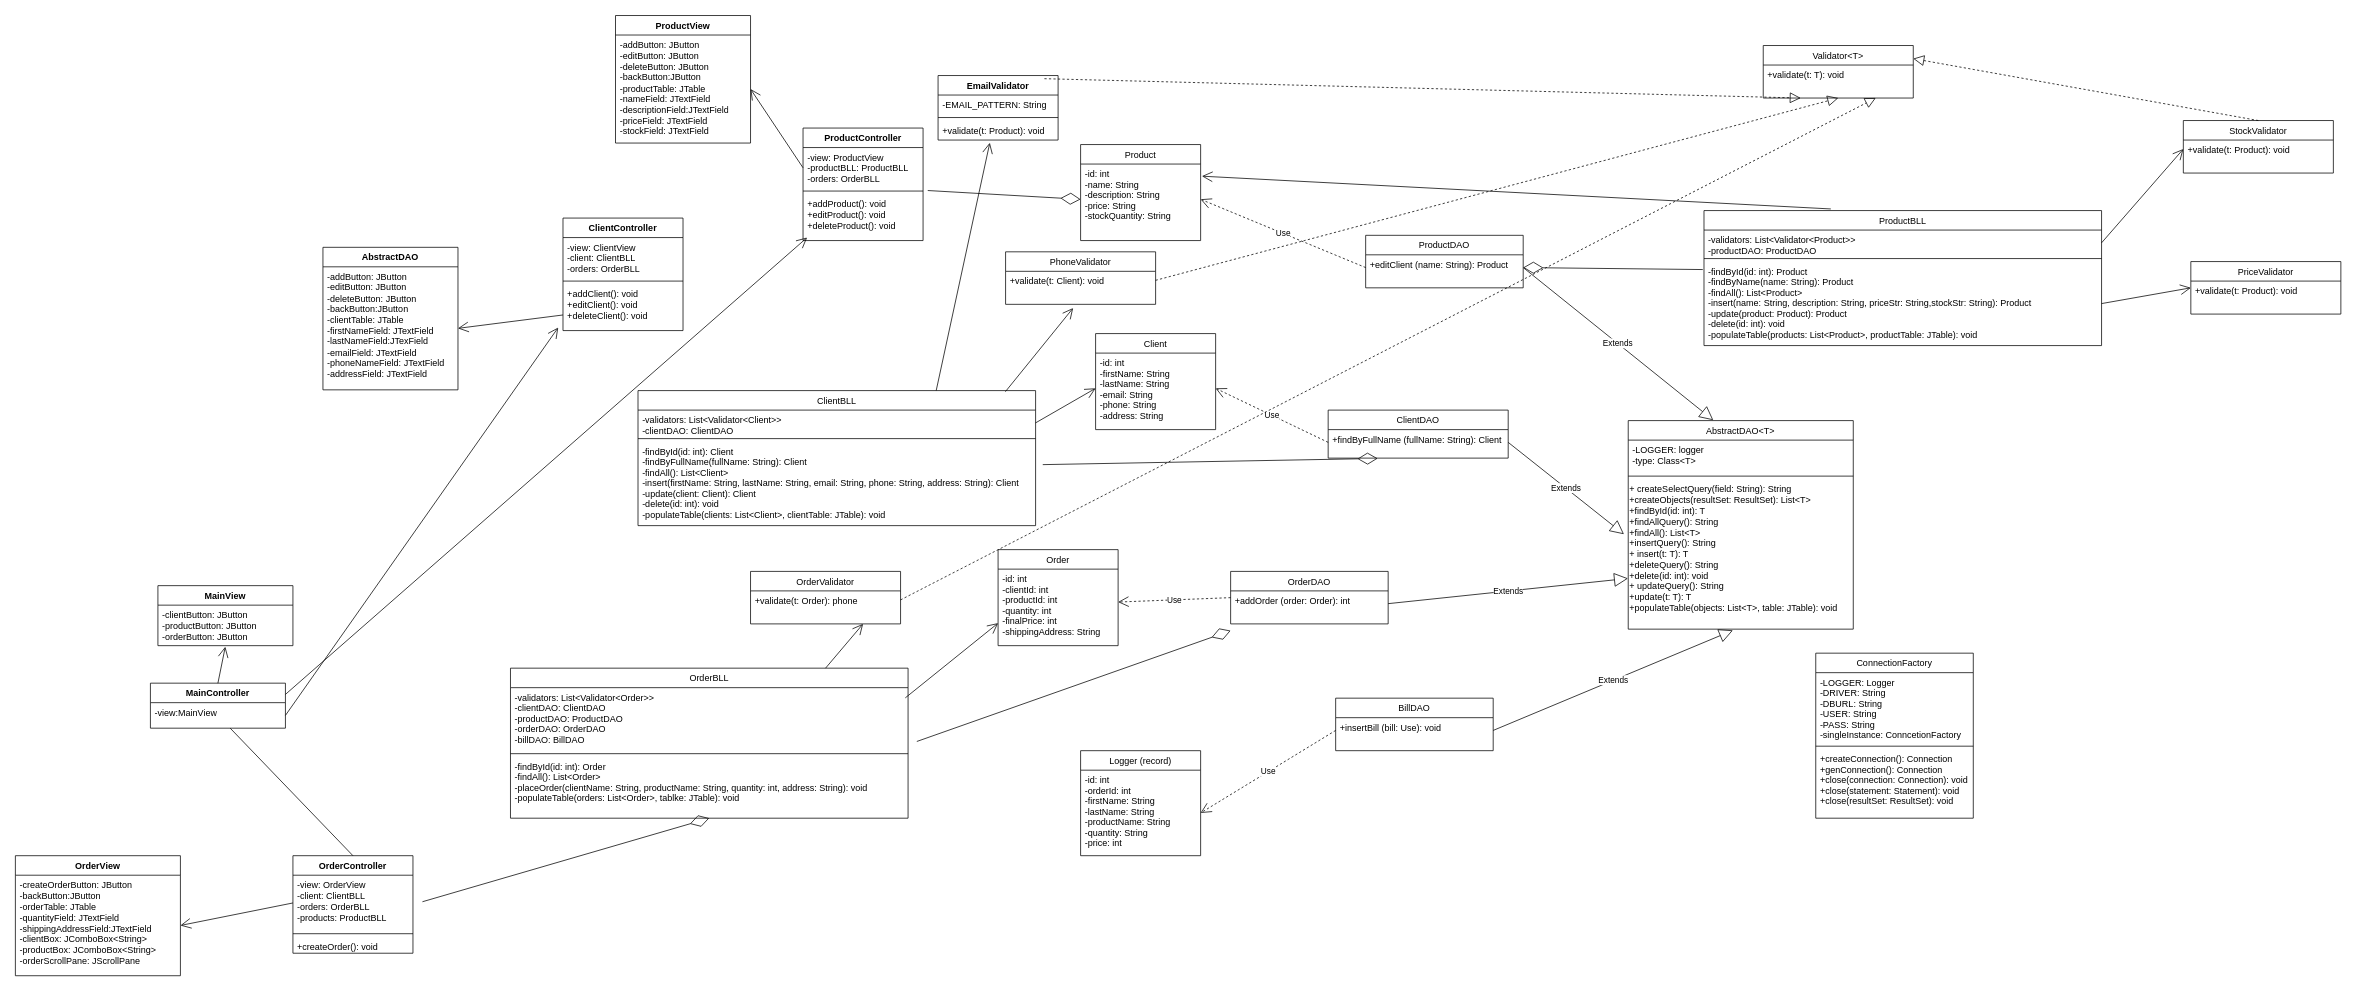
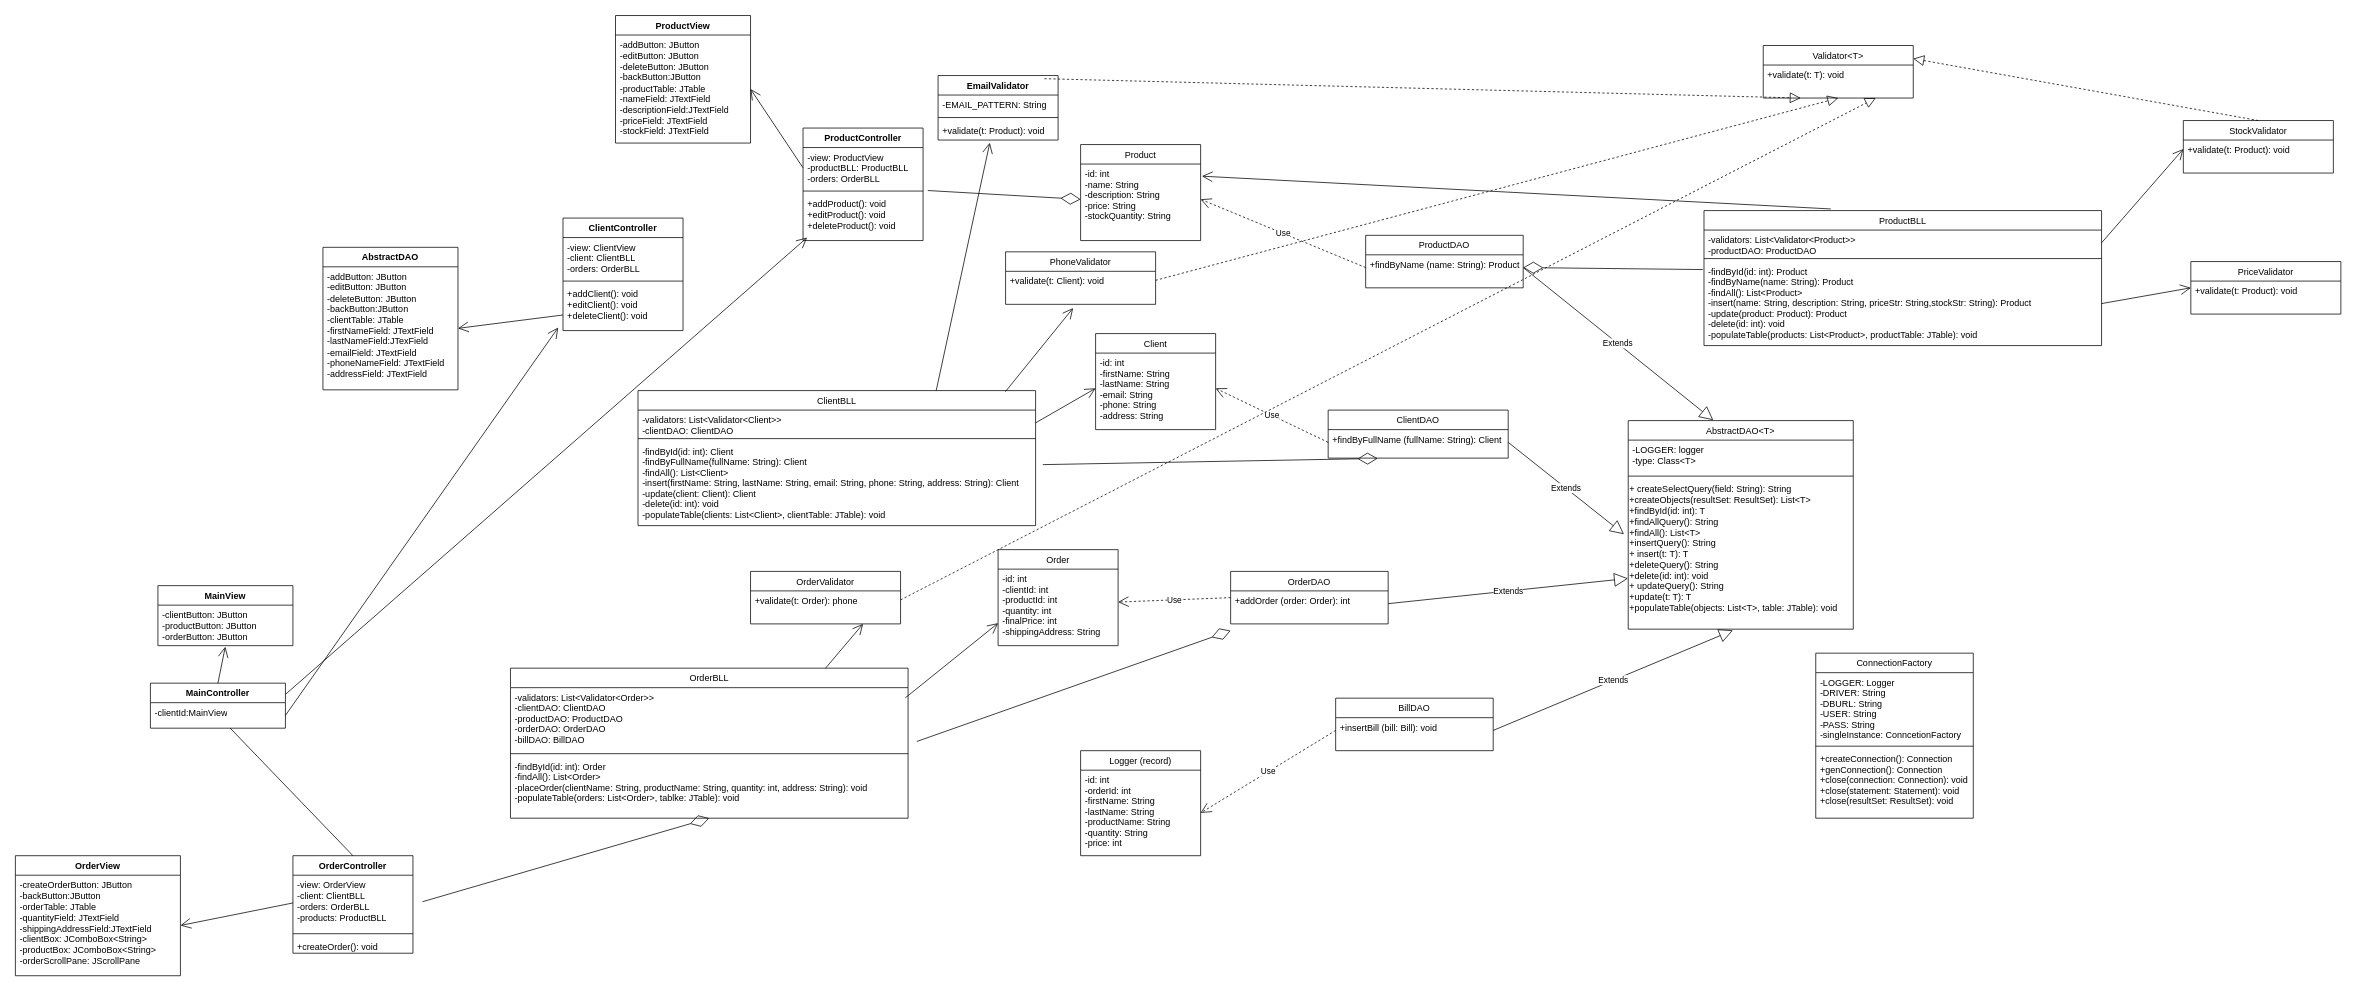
node "+editClient (name: String): Product": label "+editClient (name: String): Product" -> "+findByName (name: String): Product"
node "-view:MainView": label "-view:MainView" -> "-clientId:MainView"
node "+insertBill (bill: Use): void": label "+insertBill (bill: Use): void" -> "+insertBill (bill: Bill): void"
